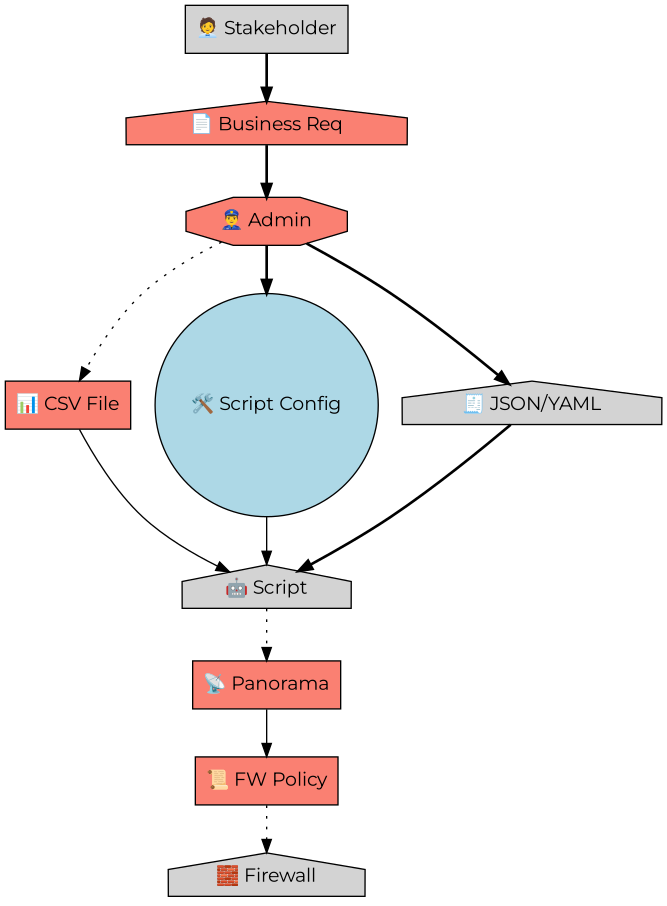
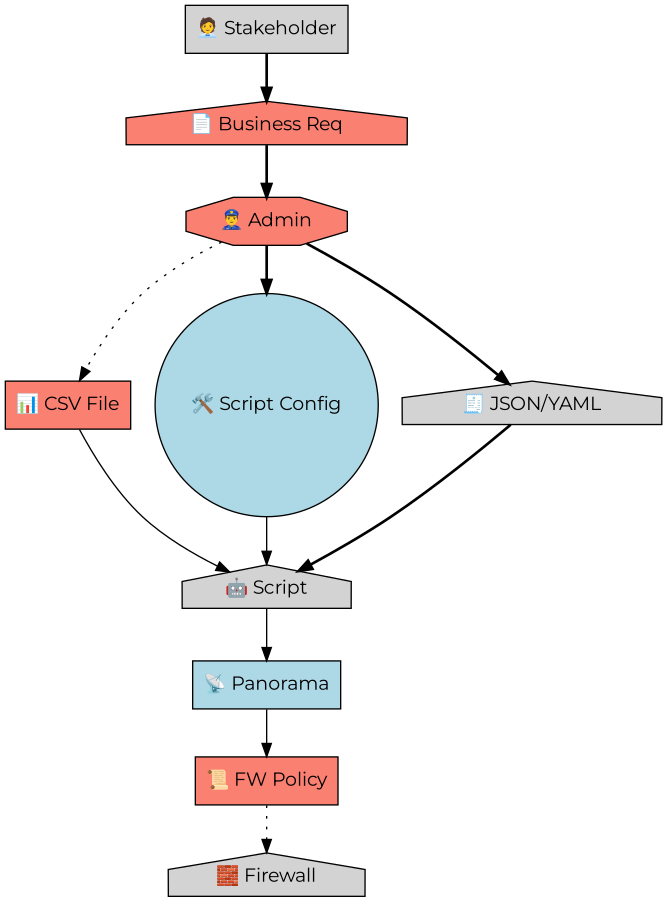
edge "🤖 Script" -> "📡 Panorama": style dotted -> solid
node "📡 Panorama": fillcolor salmon -> lightblue
